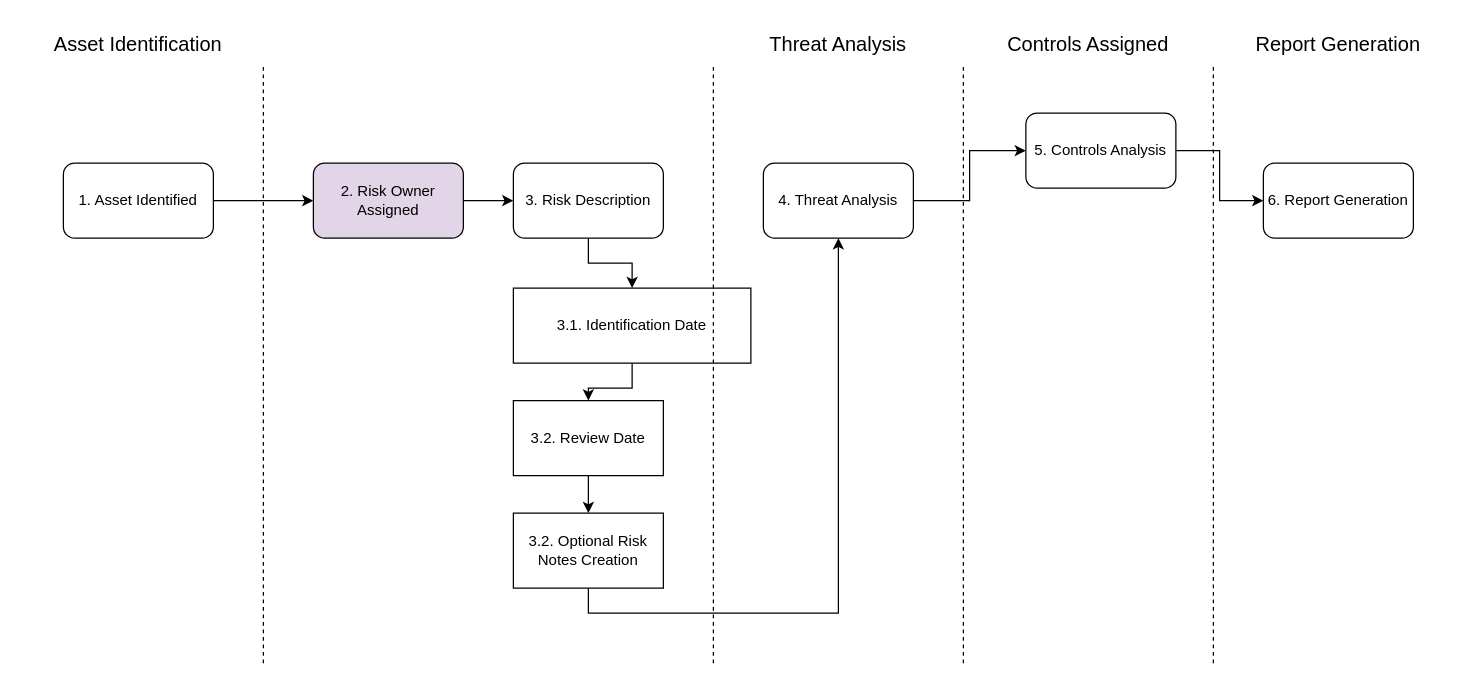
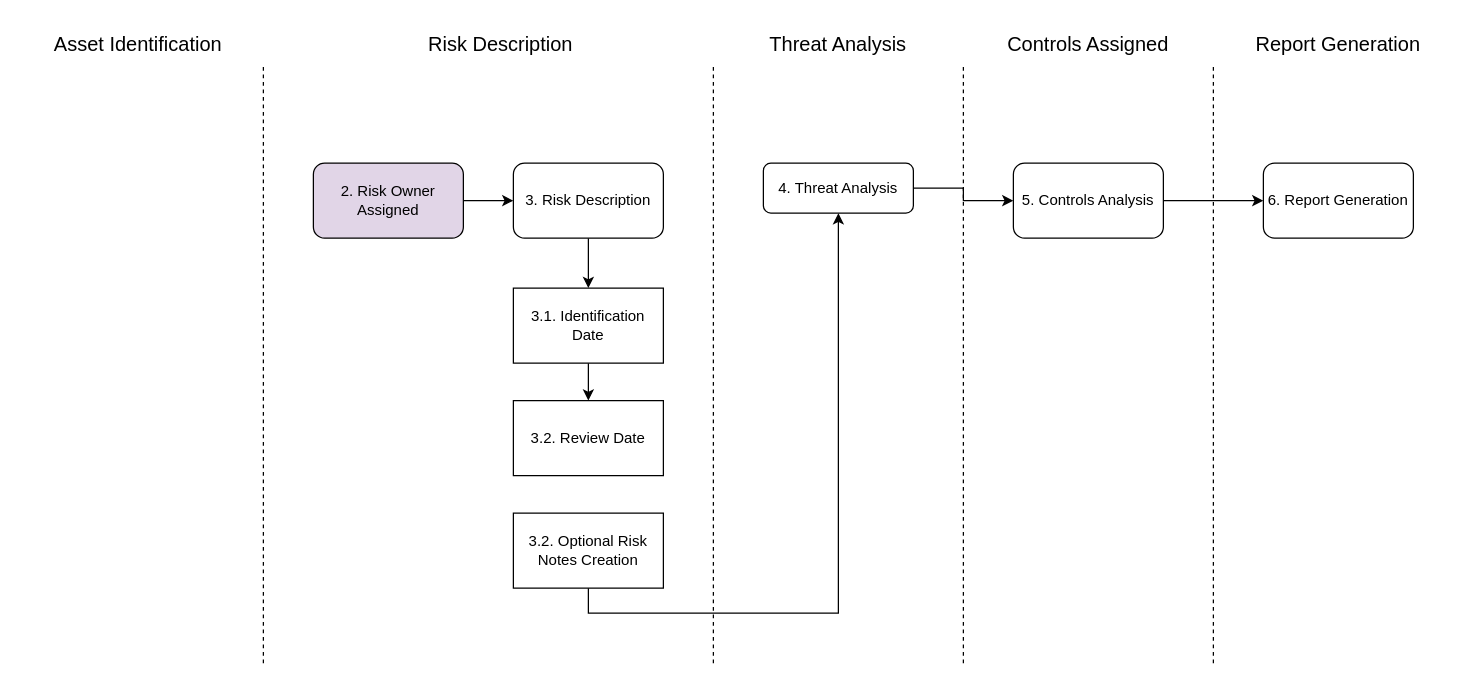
node "Risk Description": added
node "5. Controls Analysis": moved (1101, 151) -> (1088, 201)
node "1. Asset Identified": removed
edge "1. Asset Identified" -> "2. Risk Owner Assigned": removed
node "4. Threat Analysis": size 150x75 -> 150x50
node "3.1. Identification Date": size 238x75 -> 150x75
edge "3.2. Review Date" -> "3.2. Optional Risk Notes Creation": removed
